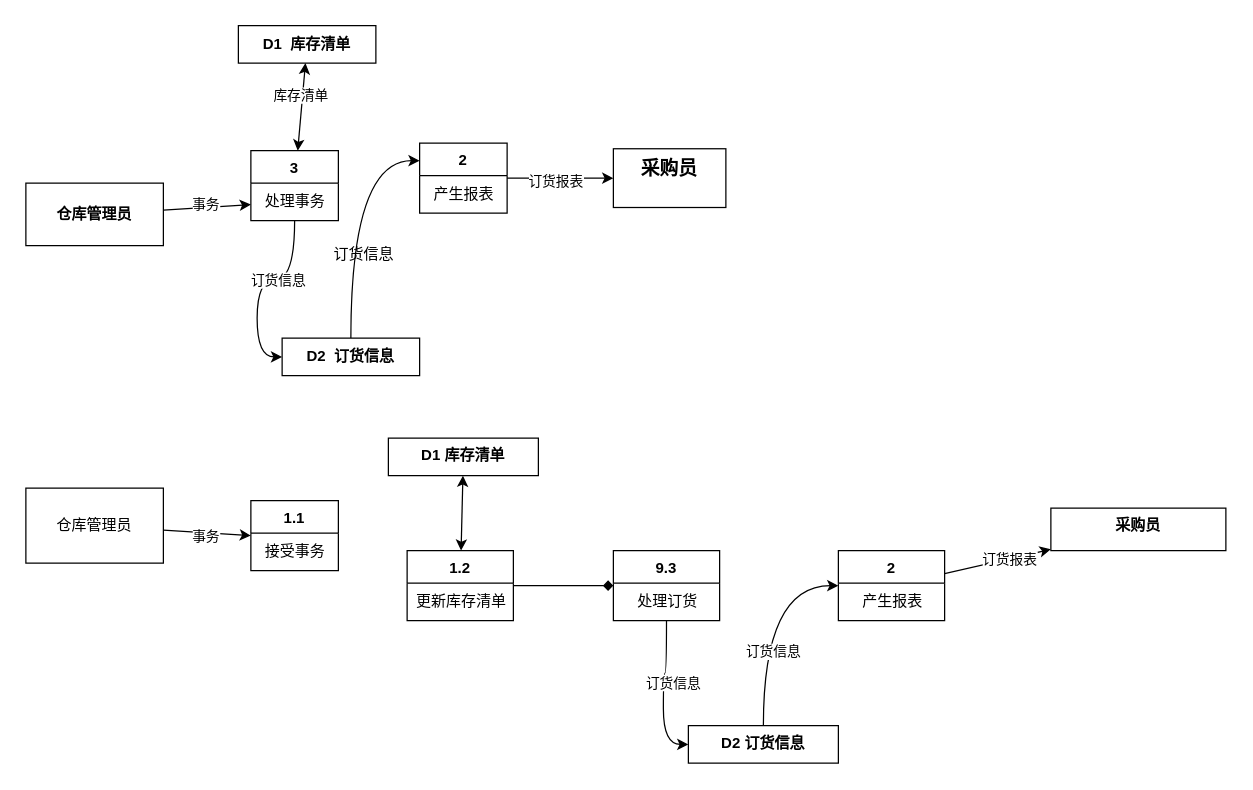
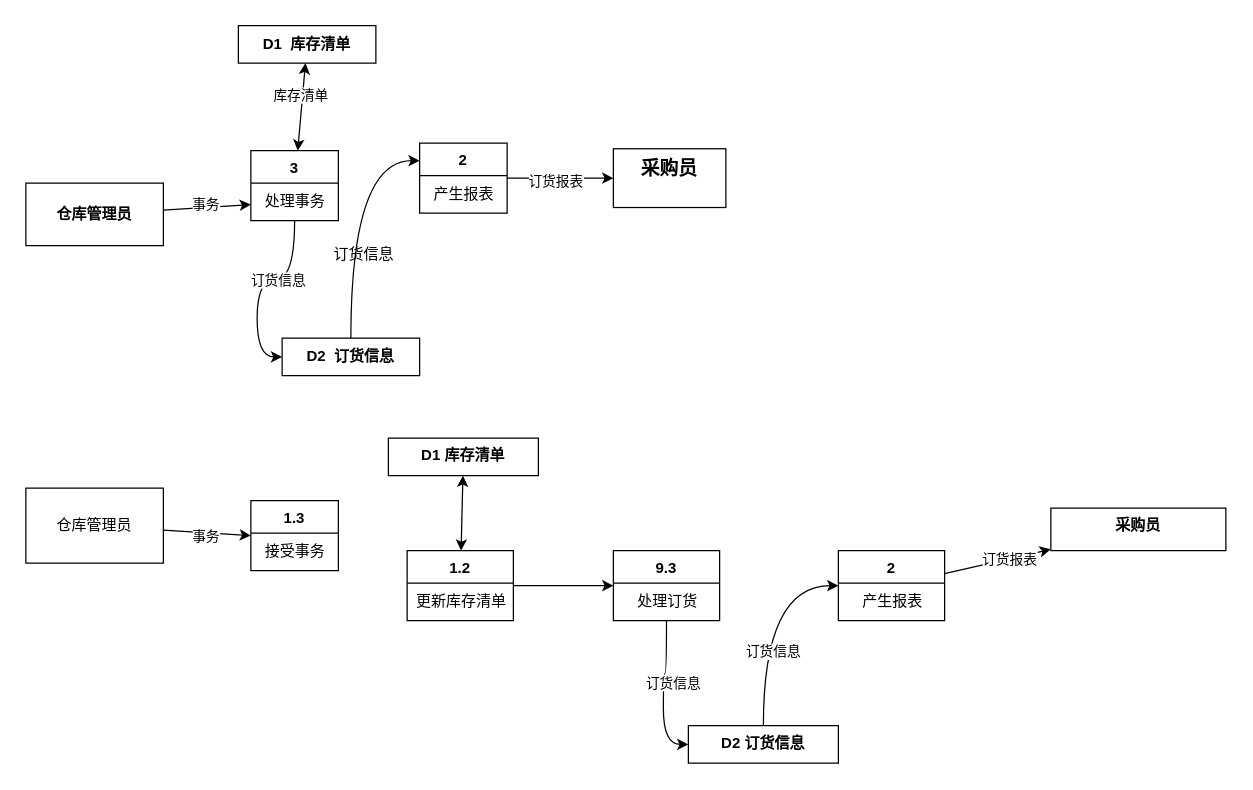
node "1.1": label "1.1" -> "1.3"
edge "1.2" -> "9.3": arrowhead diamond -> classic
